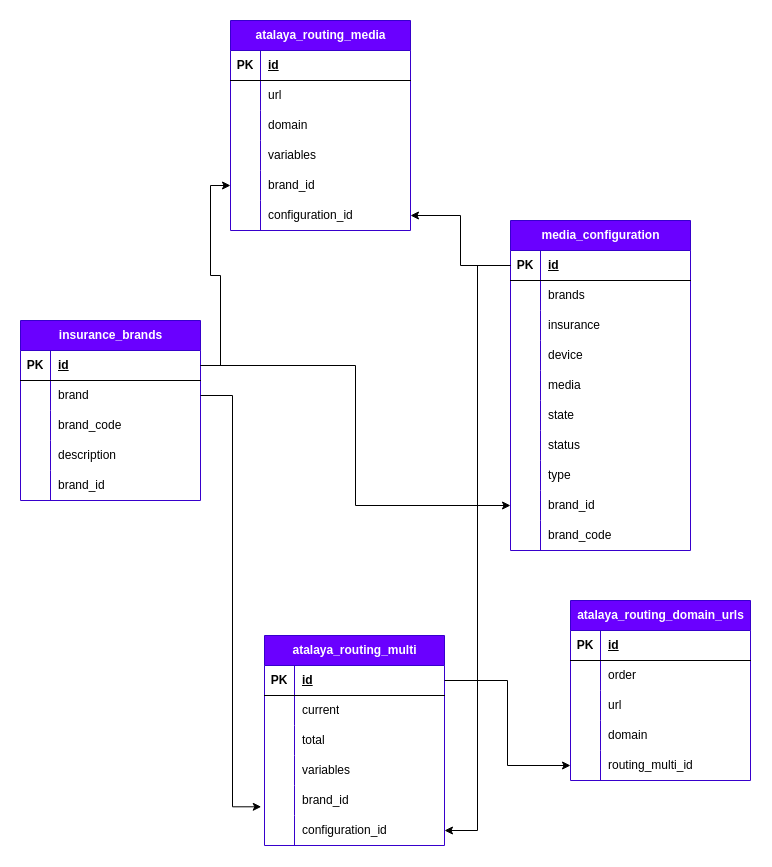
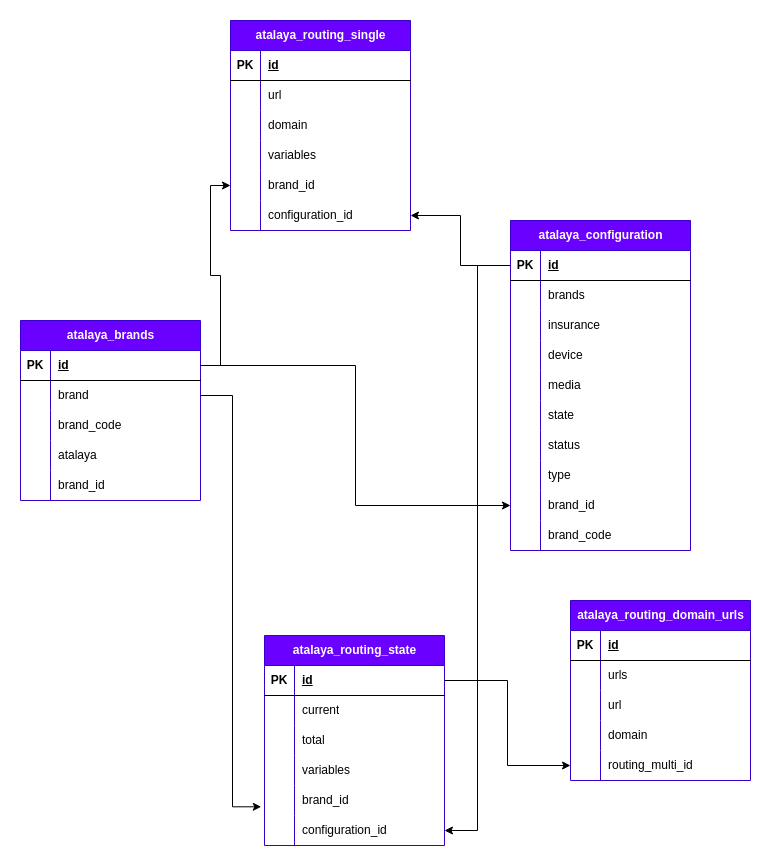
node "atalaya_routing_media": label "atalaya_routing_media" -> "atalaya_routing_single"
node "media_configuration": label "media_configuration" -> "atalaya_configuration"
node "insurance_brands": label "insurance_brands" -> "atalaya_brands"
node "description": label "description" -> "atalaya"
node "atalaya_routing_multi": label "atalaya_routing_multi" -> "atalaya_routing_state"
node "order": label "order" -> "urls"
